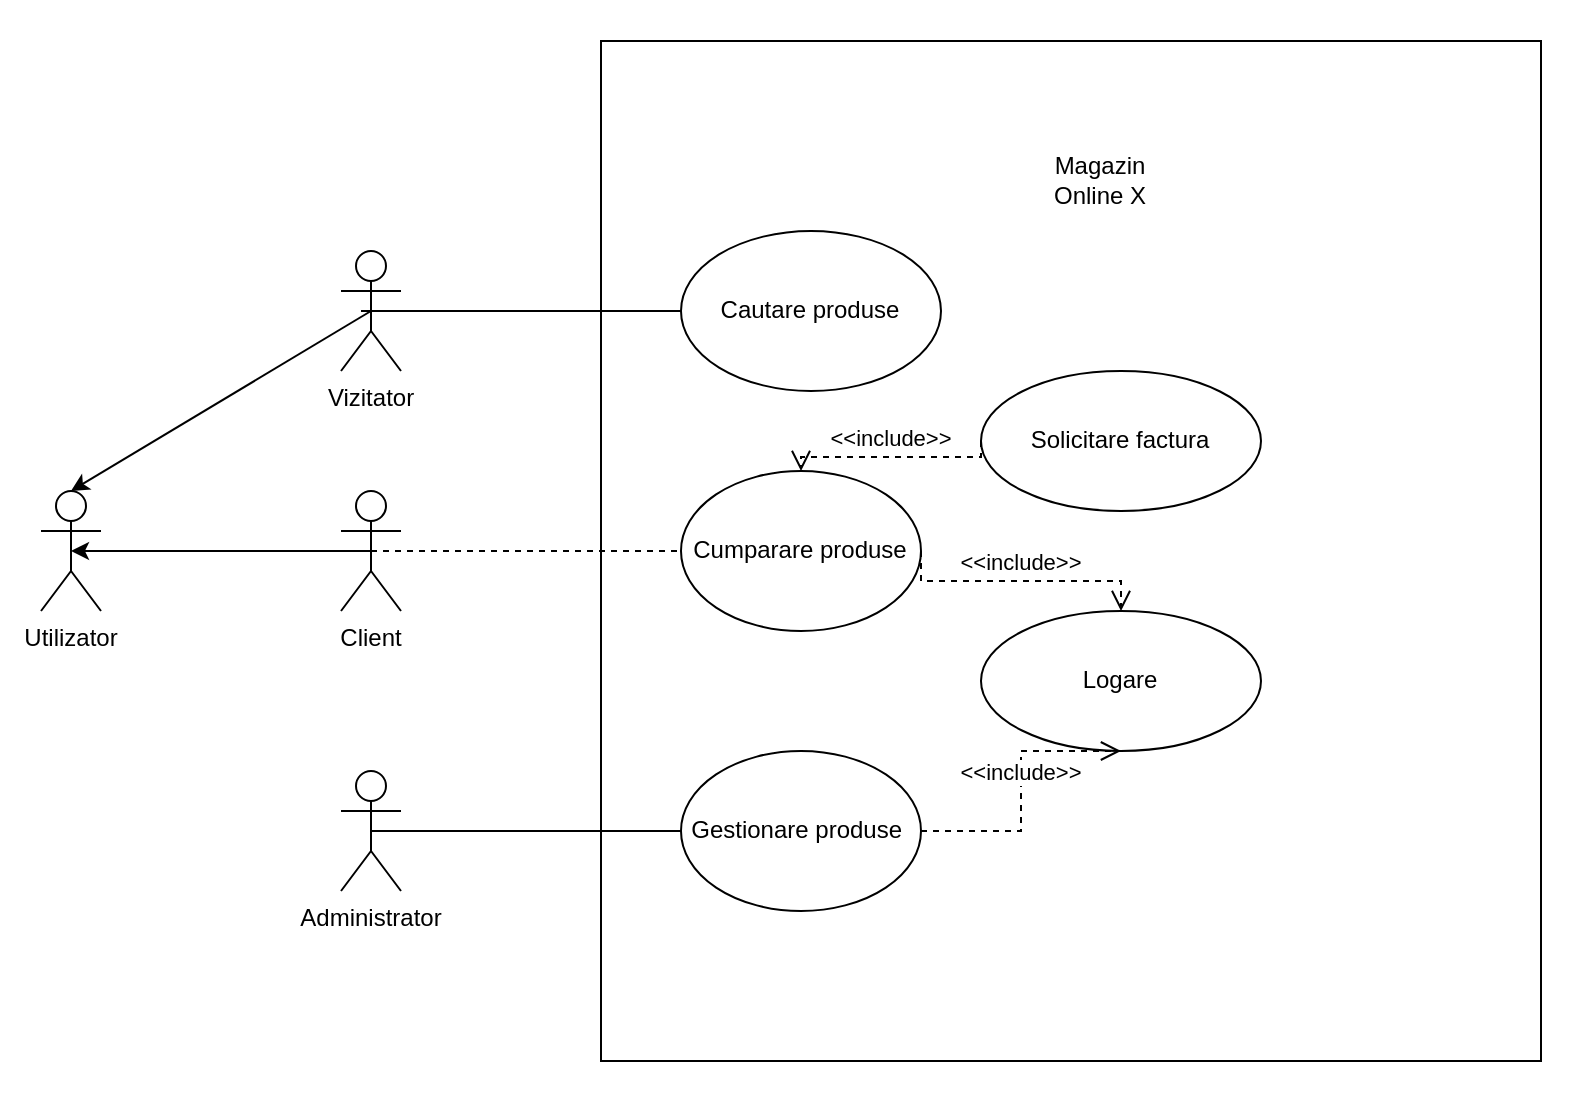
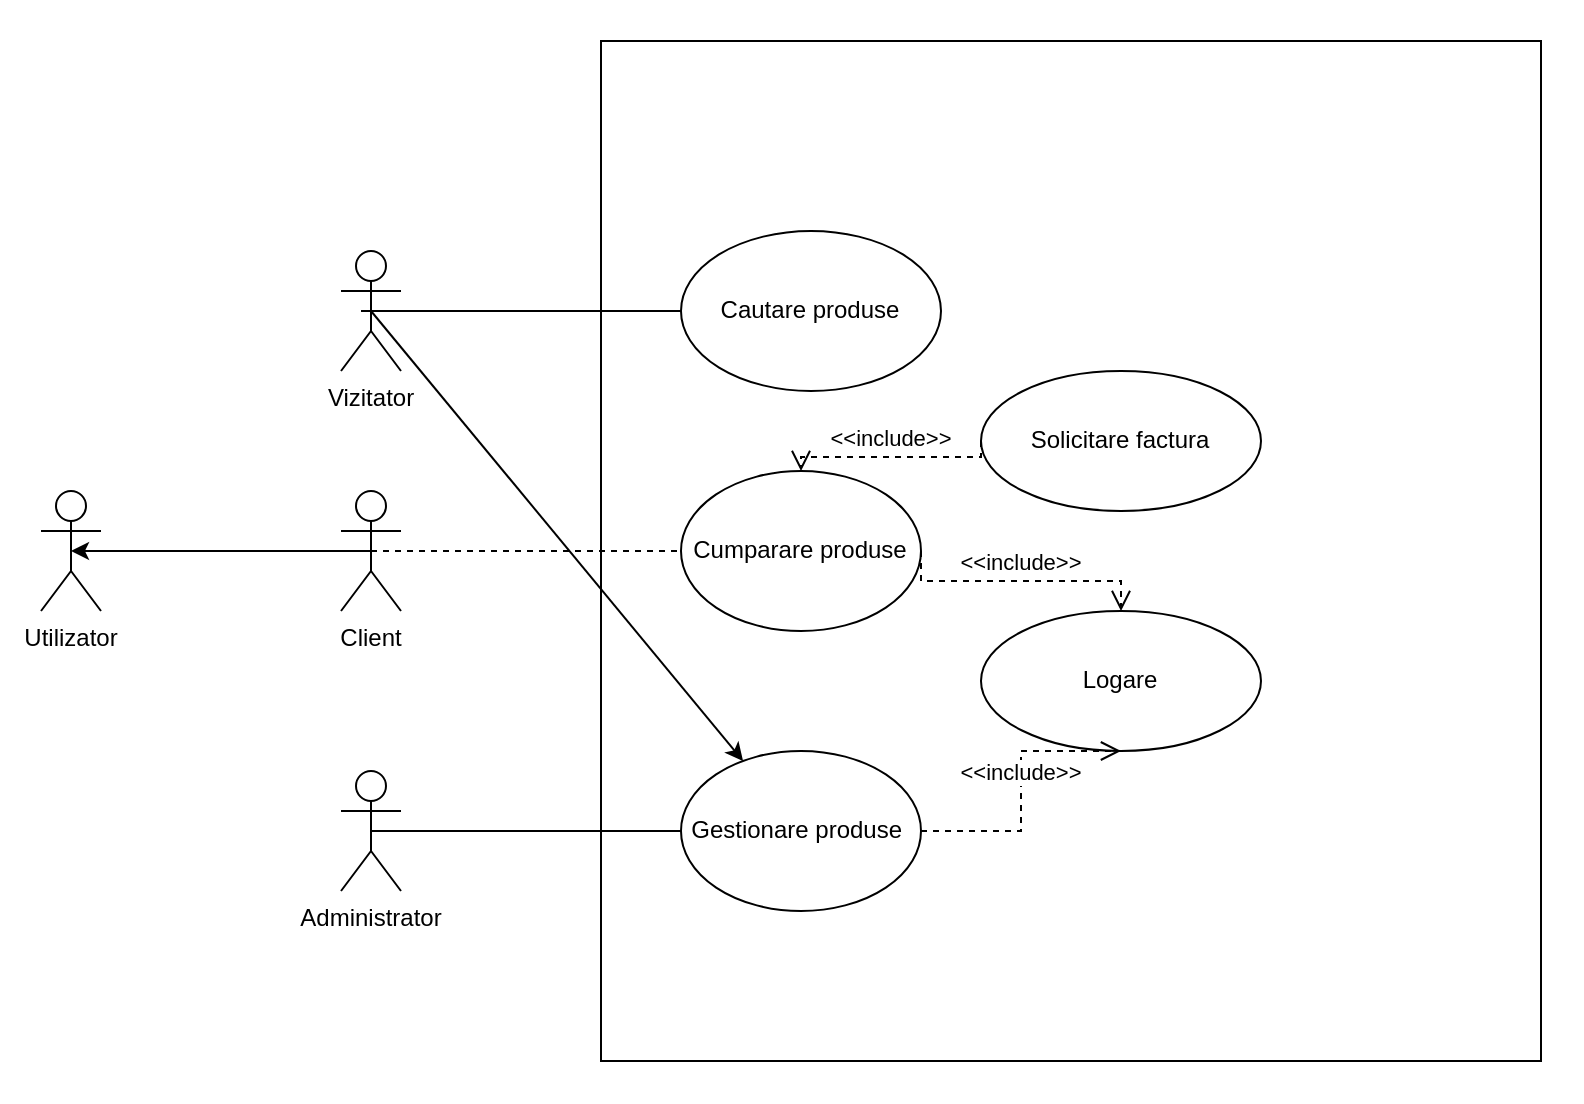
node "Magazin Online X": removed
edge "Vizitator" -> "Utilizator": now "Vizitator" -> "Gestionare produse"
